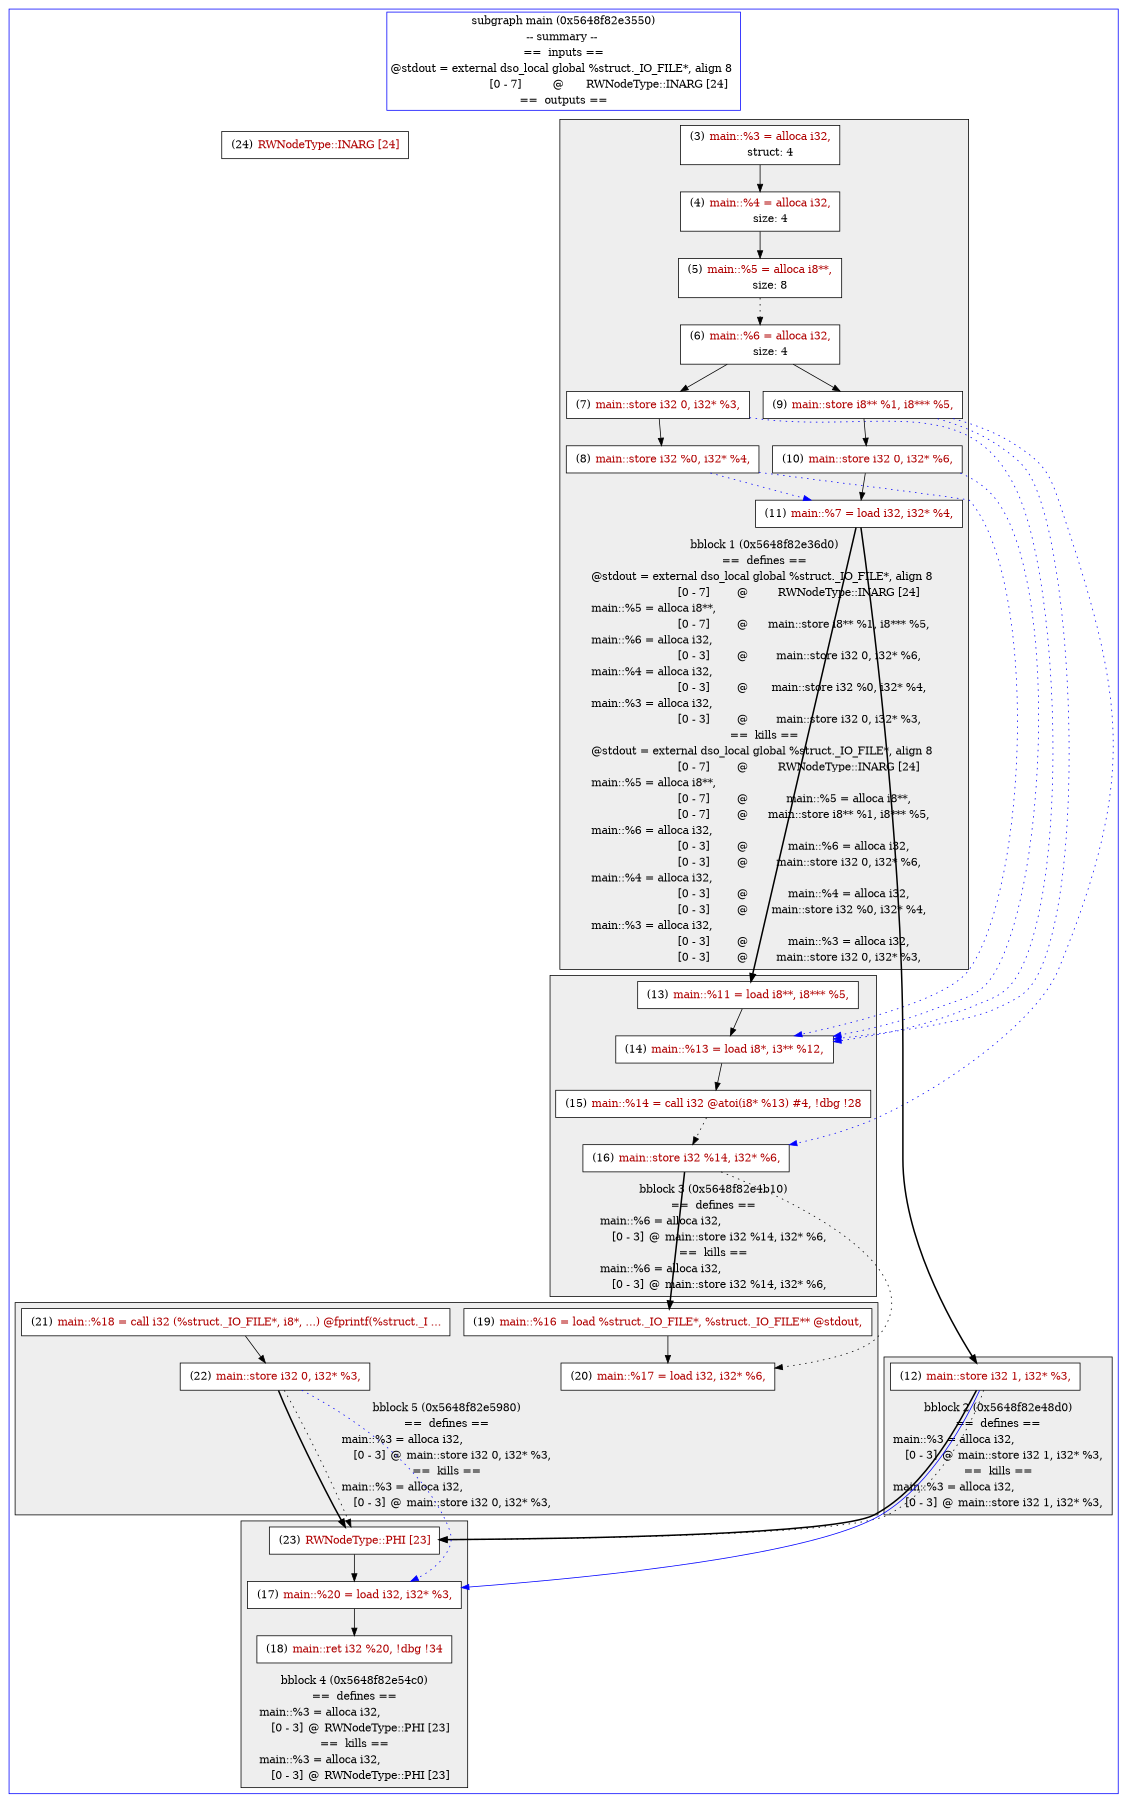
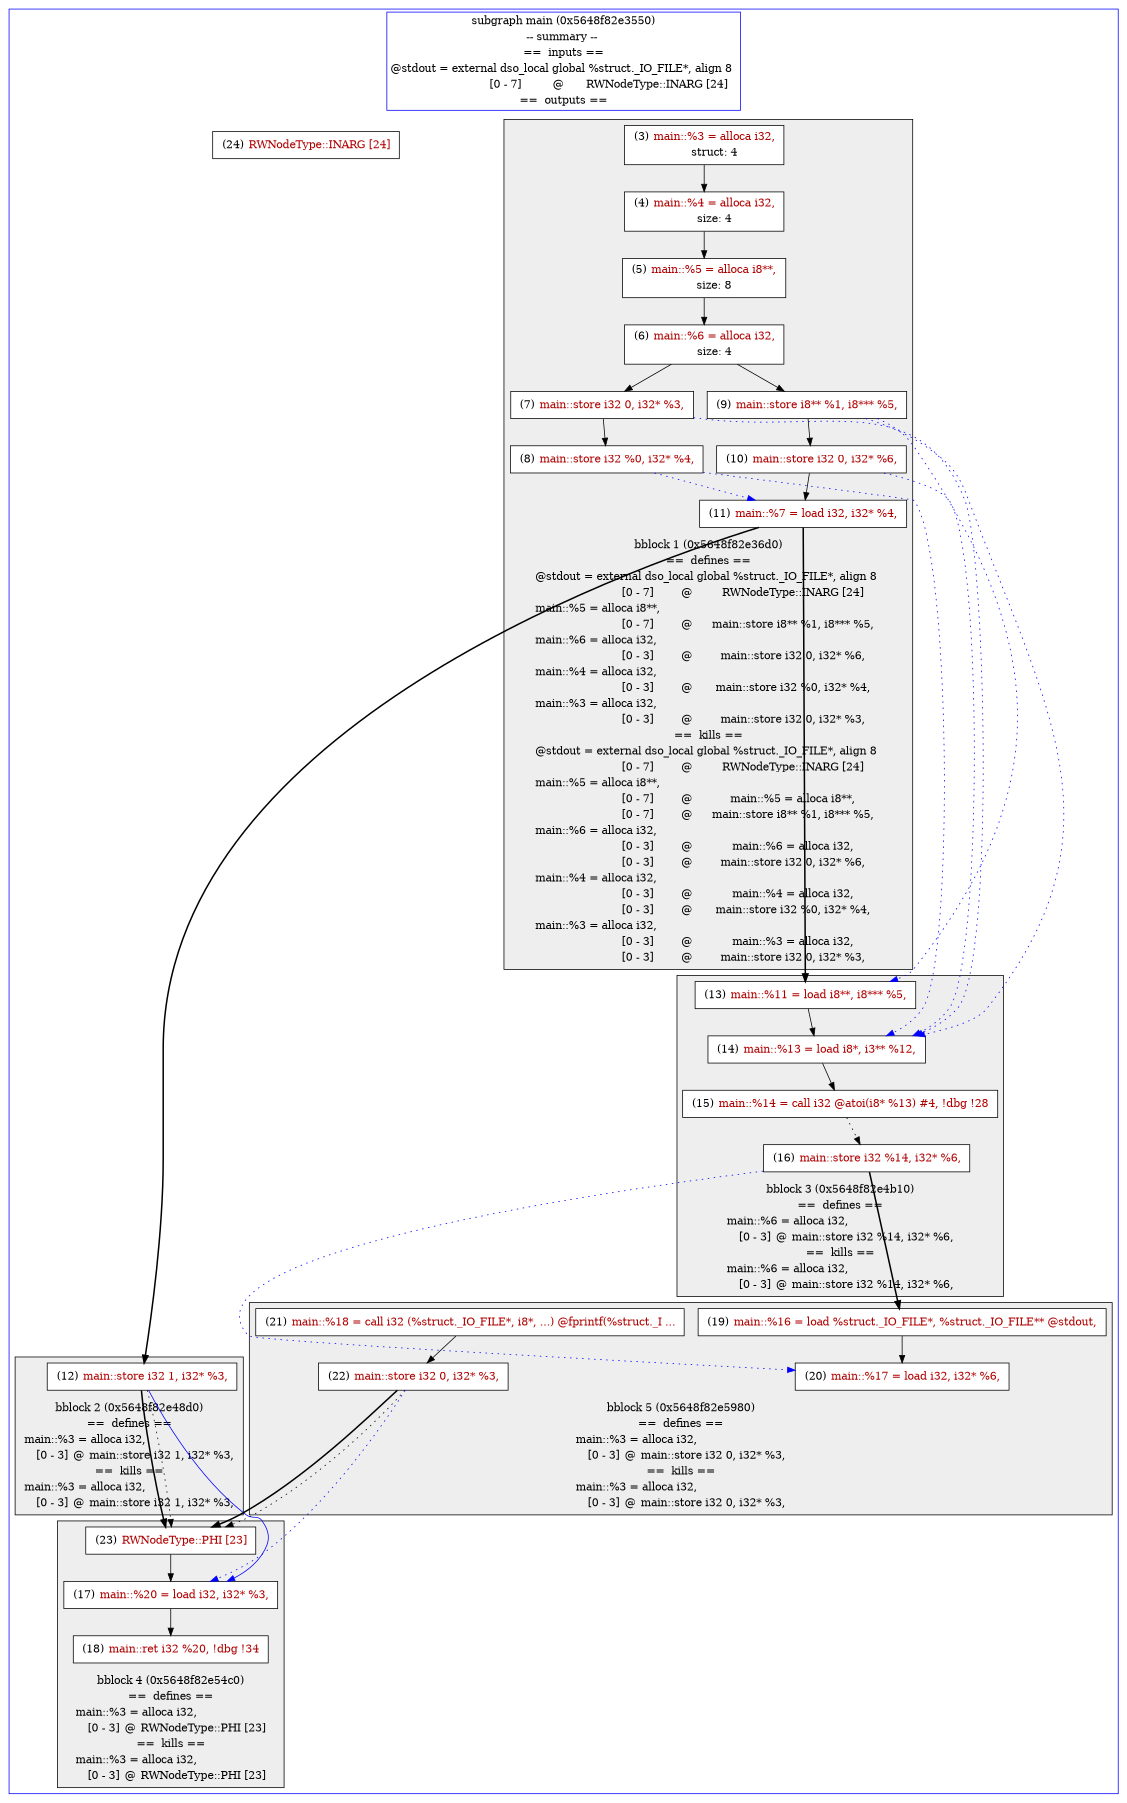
edge "(5)" -> "(6)": style dotted -> solid
edge "(9)" -> "(16)": now "(9)" -> "(13)"
edge "(16)" -> "(20)": color black -> blue
